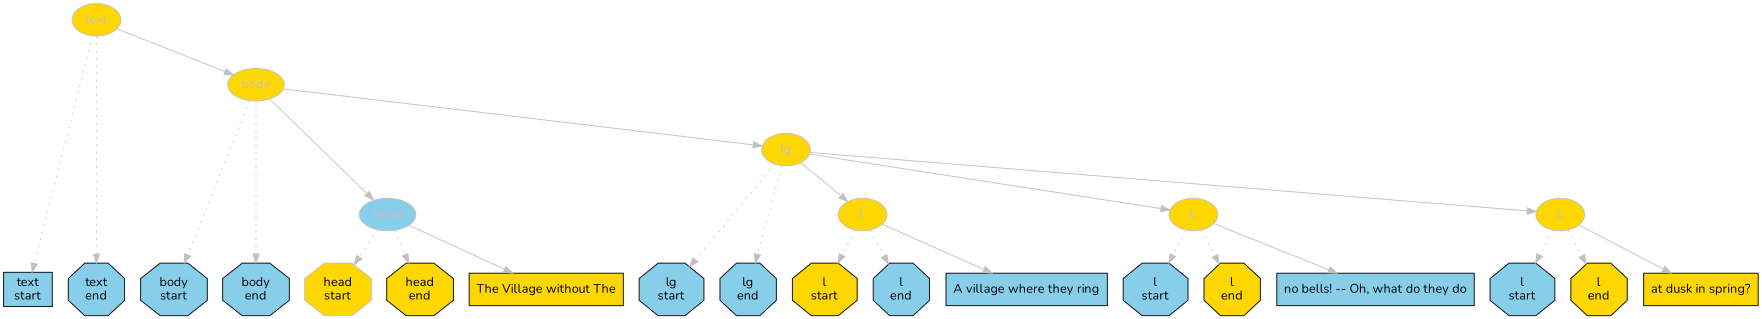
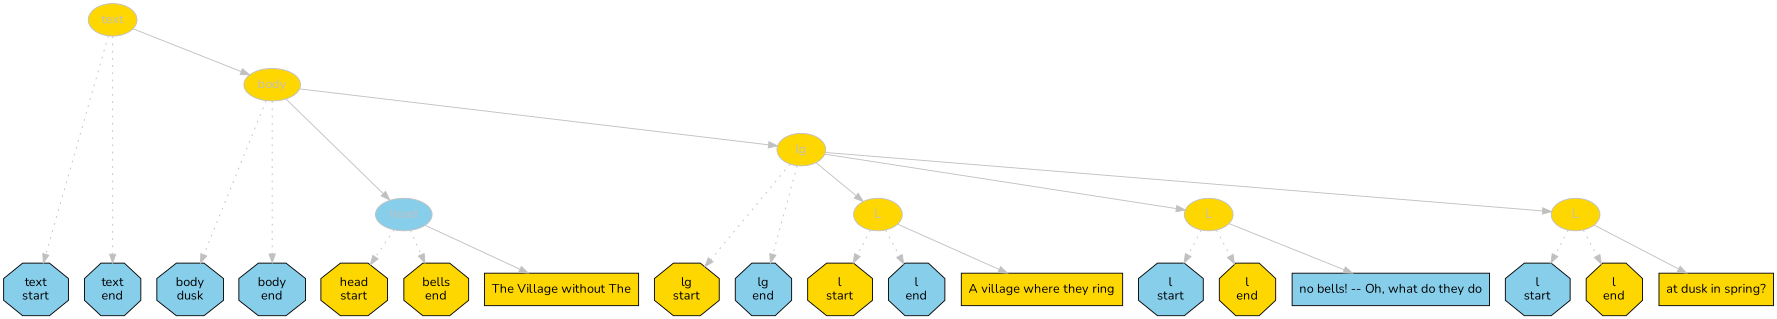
node "text start": shape box -> octagon
node "body start": label "body start" -> "body dusk"
node "head start": color gray -> black
node "head end": label "head end" -> "bells end"
node "lg start": fillcolor skyblue -> gold
node "A village where they ring": fillcolor skyblue -> gold
